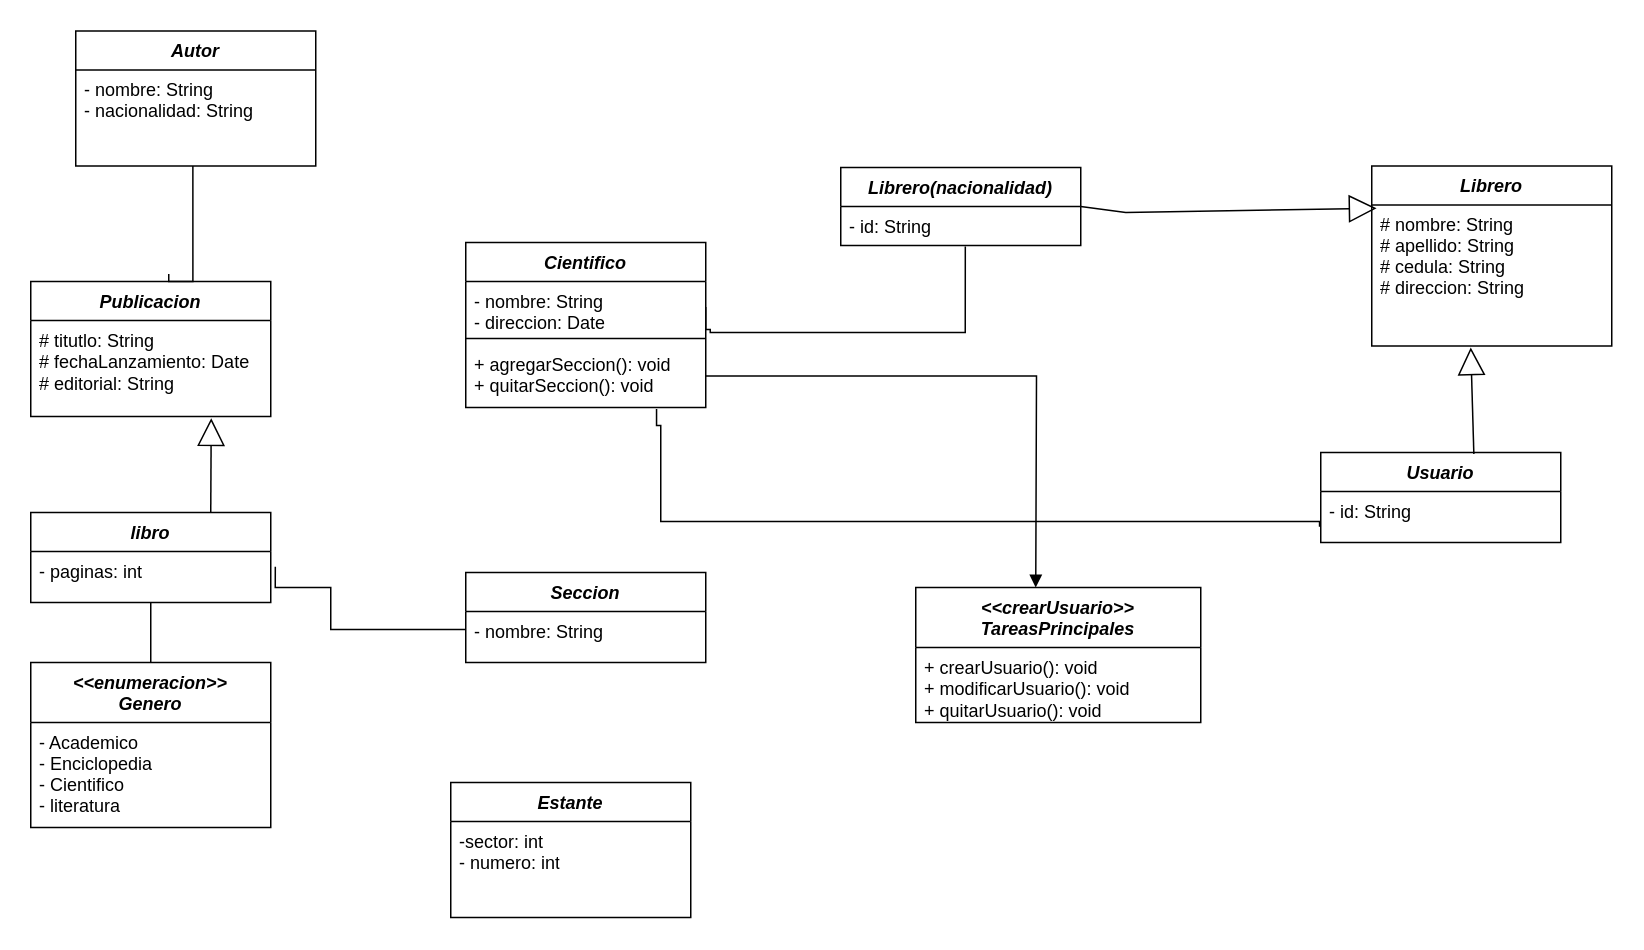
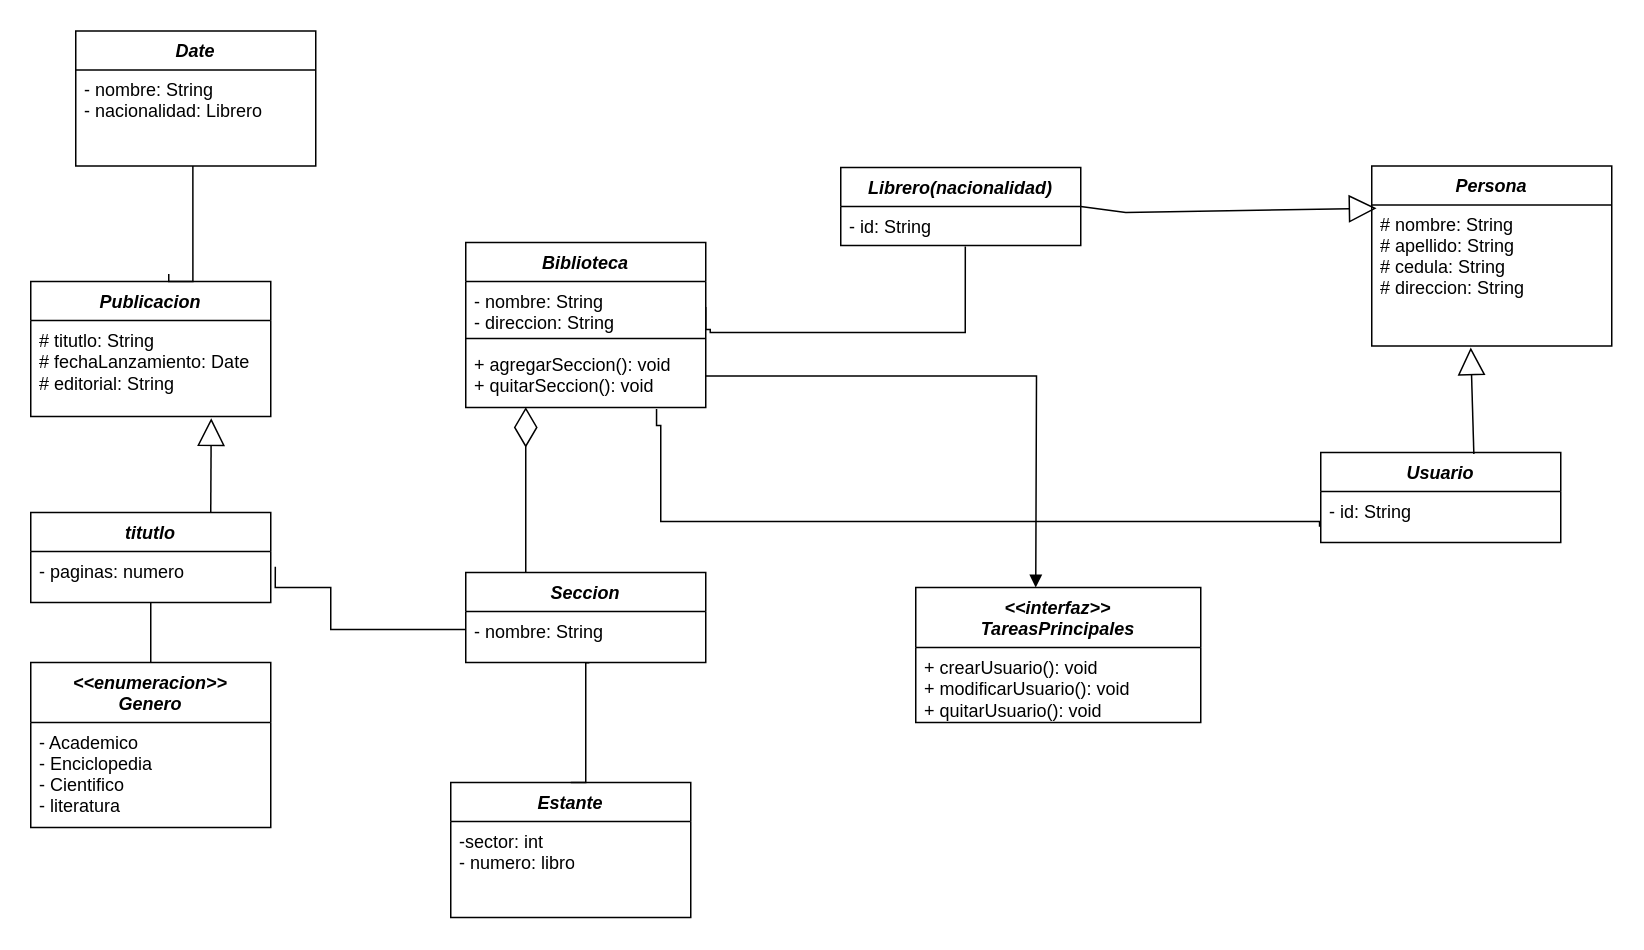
node "Autor": label "Autor" -> "Date"
node "- nombre: String - nacionalidad: String": label "- nombre: String - nacionalidad: String" -> "- nombre: String - nacionalidad: Librero"
node "Librero": label "Librero" -> "Persona"
node "Cientifico": label "Cientifico" -> "Biblioteca"
node "- nombre: String - direccion: Date": label "- nombre: String - direccion: Date" -> "- nombre: String - direccion: String"
edge "Seccion" -> "+ agregarSeccion(): void + quitarSeccion(): void": added
node "libro": label "libro" -> "titutlo"
node "- paginas: int": label "- paginas: int" -> "- paginas: numero"
node "<<crearUsuario>> TareasPrincipales": label "<<crearUsuario>> TareasPrincipales" -> "<<interfaz>> TareasPrincipales"
edge "- nombre: String" -- "Estante": added
node "-sector: int - numero: int": label "-sector: int - numero: int" -> "-sector: int - numero: libro"
